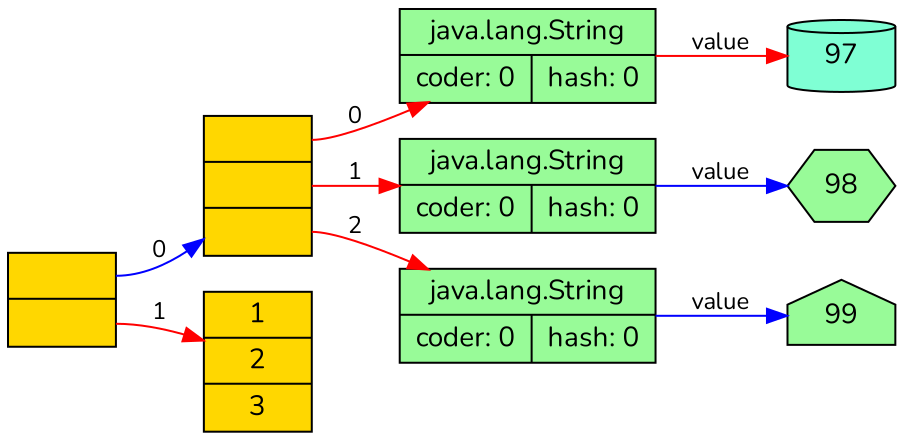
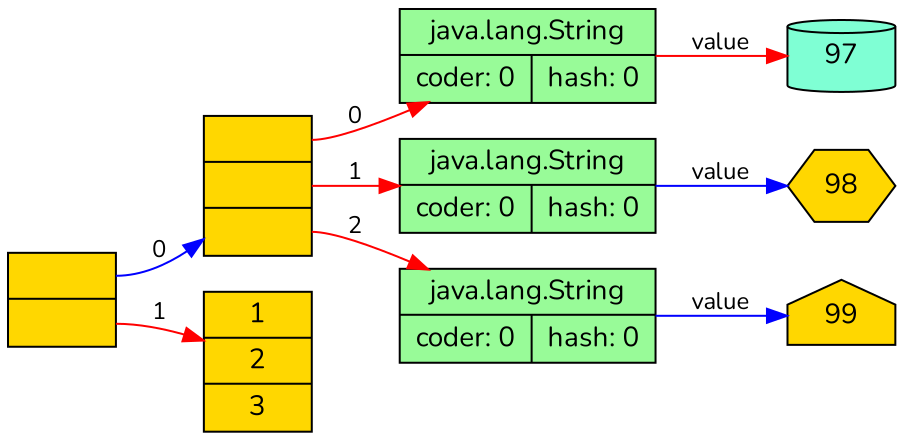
node "98": fillcolor palegreen -> gold
node "99": fillcolor palegreen -> gold
